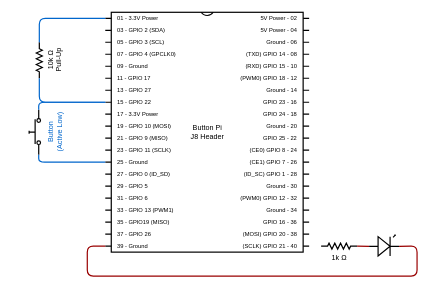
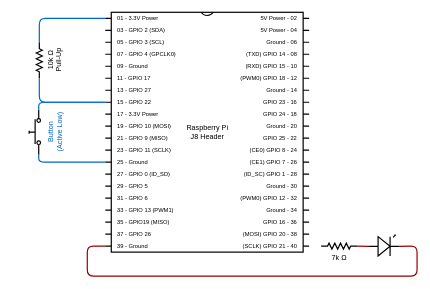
node "Button Pi J8 Header": label "Button Pi J8 Header" -> "Raspberry Pi J8 Header"
node "1k Ω": label "1k Ω" -> "7k Ω"
